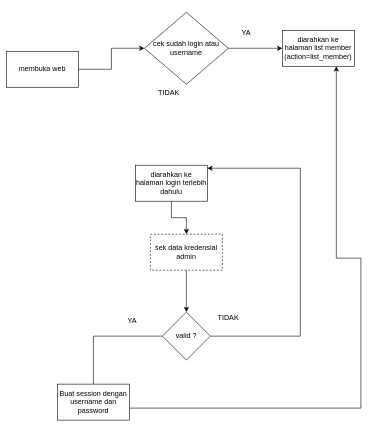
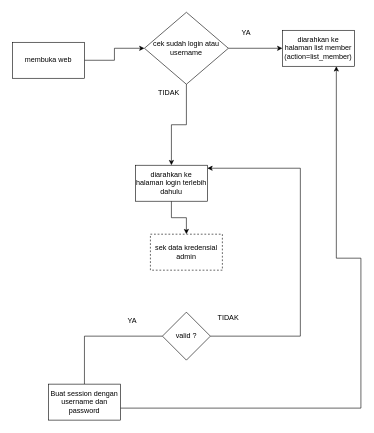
node "membuka web": moved (42, 69) -> (48, 60)
edge "cek sudah login atau username" -> "diarahkan ke halaman login terlebih dahulu": added
edge "sek data kredensial admin" -> "valid ?": removed
node "Buat session dengan username dan password": moved (93, 402) -> (84, 402)
